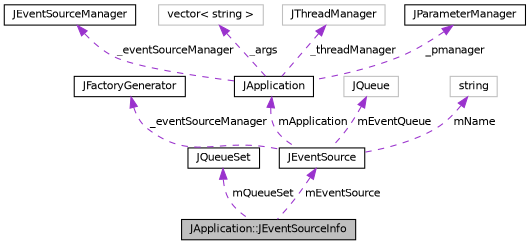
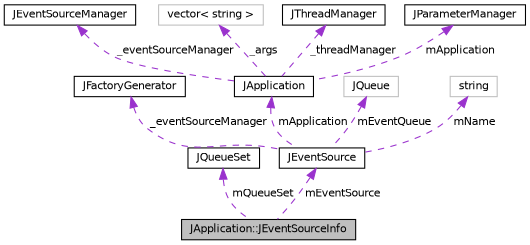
node "JThreadManager": color grey75 -> black
edge "JApplication" -> "JParameterManager": label " _pmanager" -> " mApplication"
